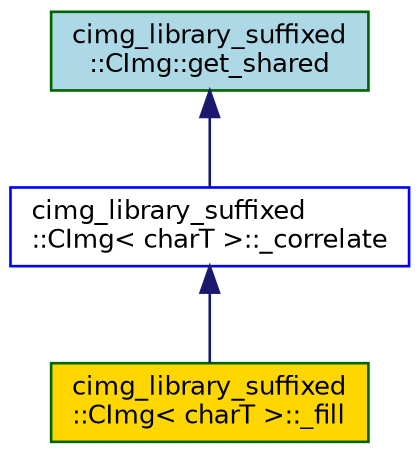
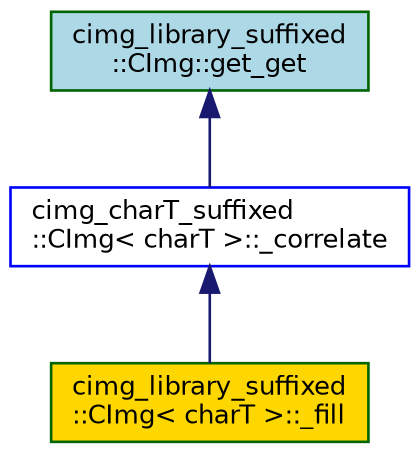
node "cimg_library_suffixed ::CImg::get_shared": label "cimg_library_suffixed ::CImg::get_shared" -> "cimg_library_suffixed ::CImg::get_get"
node "cimg_library_suffixed ::CImg< charT >::_correlate": label "cimg_library_suffixed ::CImg< charT >::_correlate" -> "cimg_charT_suffixed ::CImg< charT >::_correlate"
